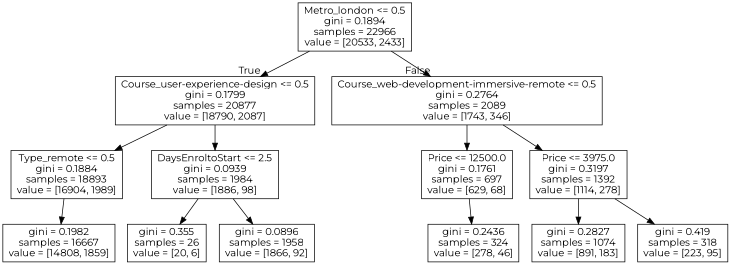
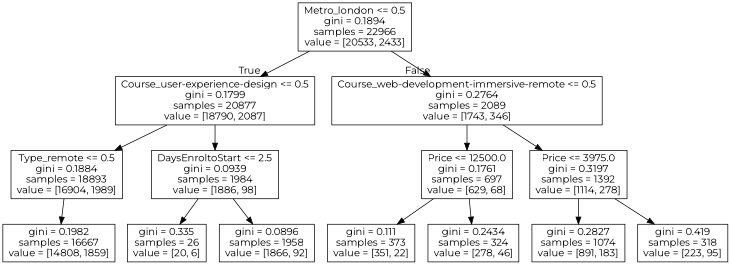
node "gini = 0.355 samples = 26 value = [20, 6]": label "gini = 0.355 samples = 26 value = [20, 6]" -> "gini = 0.335 samples = 26 value = [20, 6]"
node "gini = 0.111 samples = 373 value = [351, 22]": added
node "gini = 0.2436 samples = 324 value = [278, 46]": label "gini = 0.2436 samples = 324 value = [278, 46]" -> "gini = 0.2434 samples = 324 value = [278, 46]"
